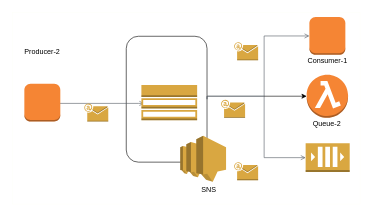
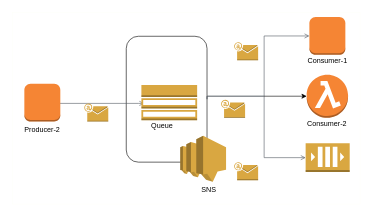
node "Producer-2": moved (42, 52) -> (42, 130)
node "Queue-2": label "Queue-2" -> "Consumer-2"
node "Queue": added
